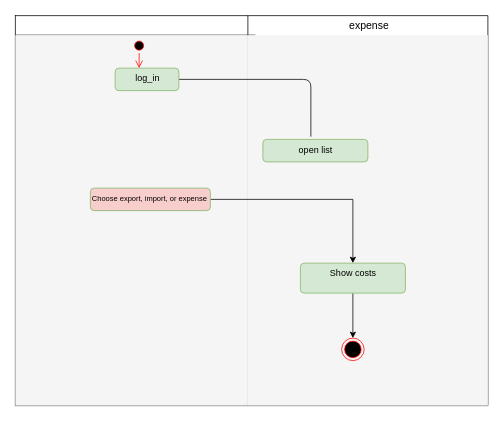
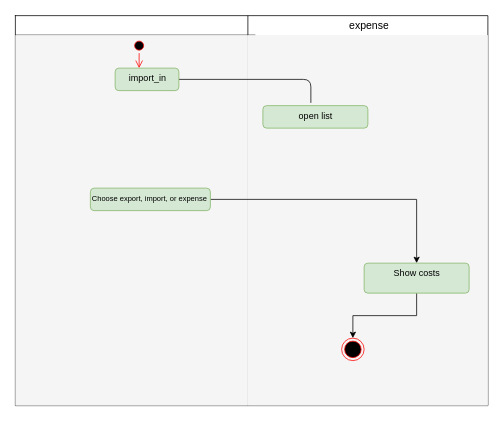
node "log_in": label "log_in" -> "import_in"
node "open list": moved (315, 150) -> (315, 117)
node "Choose export, import, or expense": fillcolor #f8cecc -> #d5e8d4
node "Show costs": moved (353, 278) -> (417, 278)
